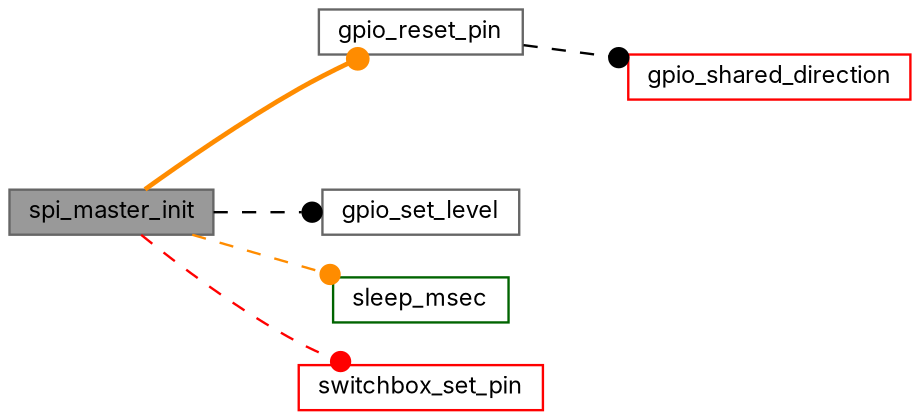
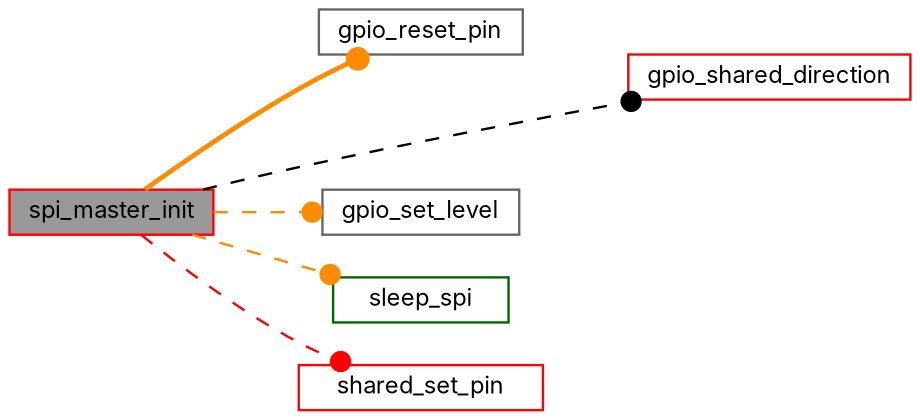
edge "gpio_reset_pin" -> "gpio_shared_direction": now "spi_master_init" -> "gpio_shared_direction"
node "spi_master_init": color gray40 -> red
edge "spi_master_init" -> "gpio_set_level": color black -> darkorange
node "sleep_msec": label "sleep_msec" -> "sleep_spi"
node "switchbox_set_pin": label "switchbox_set_pin" -> "shared_set_pin"
